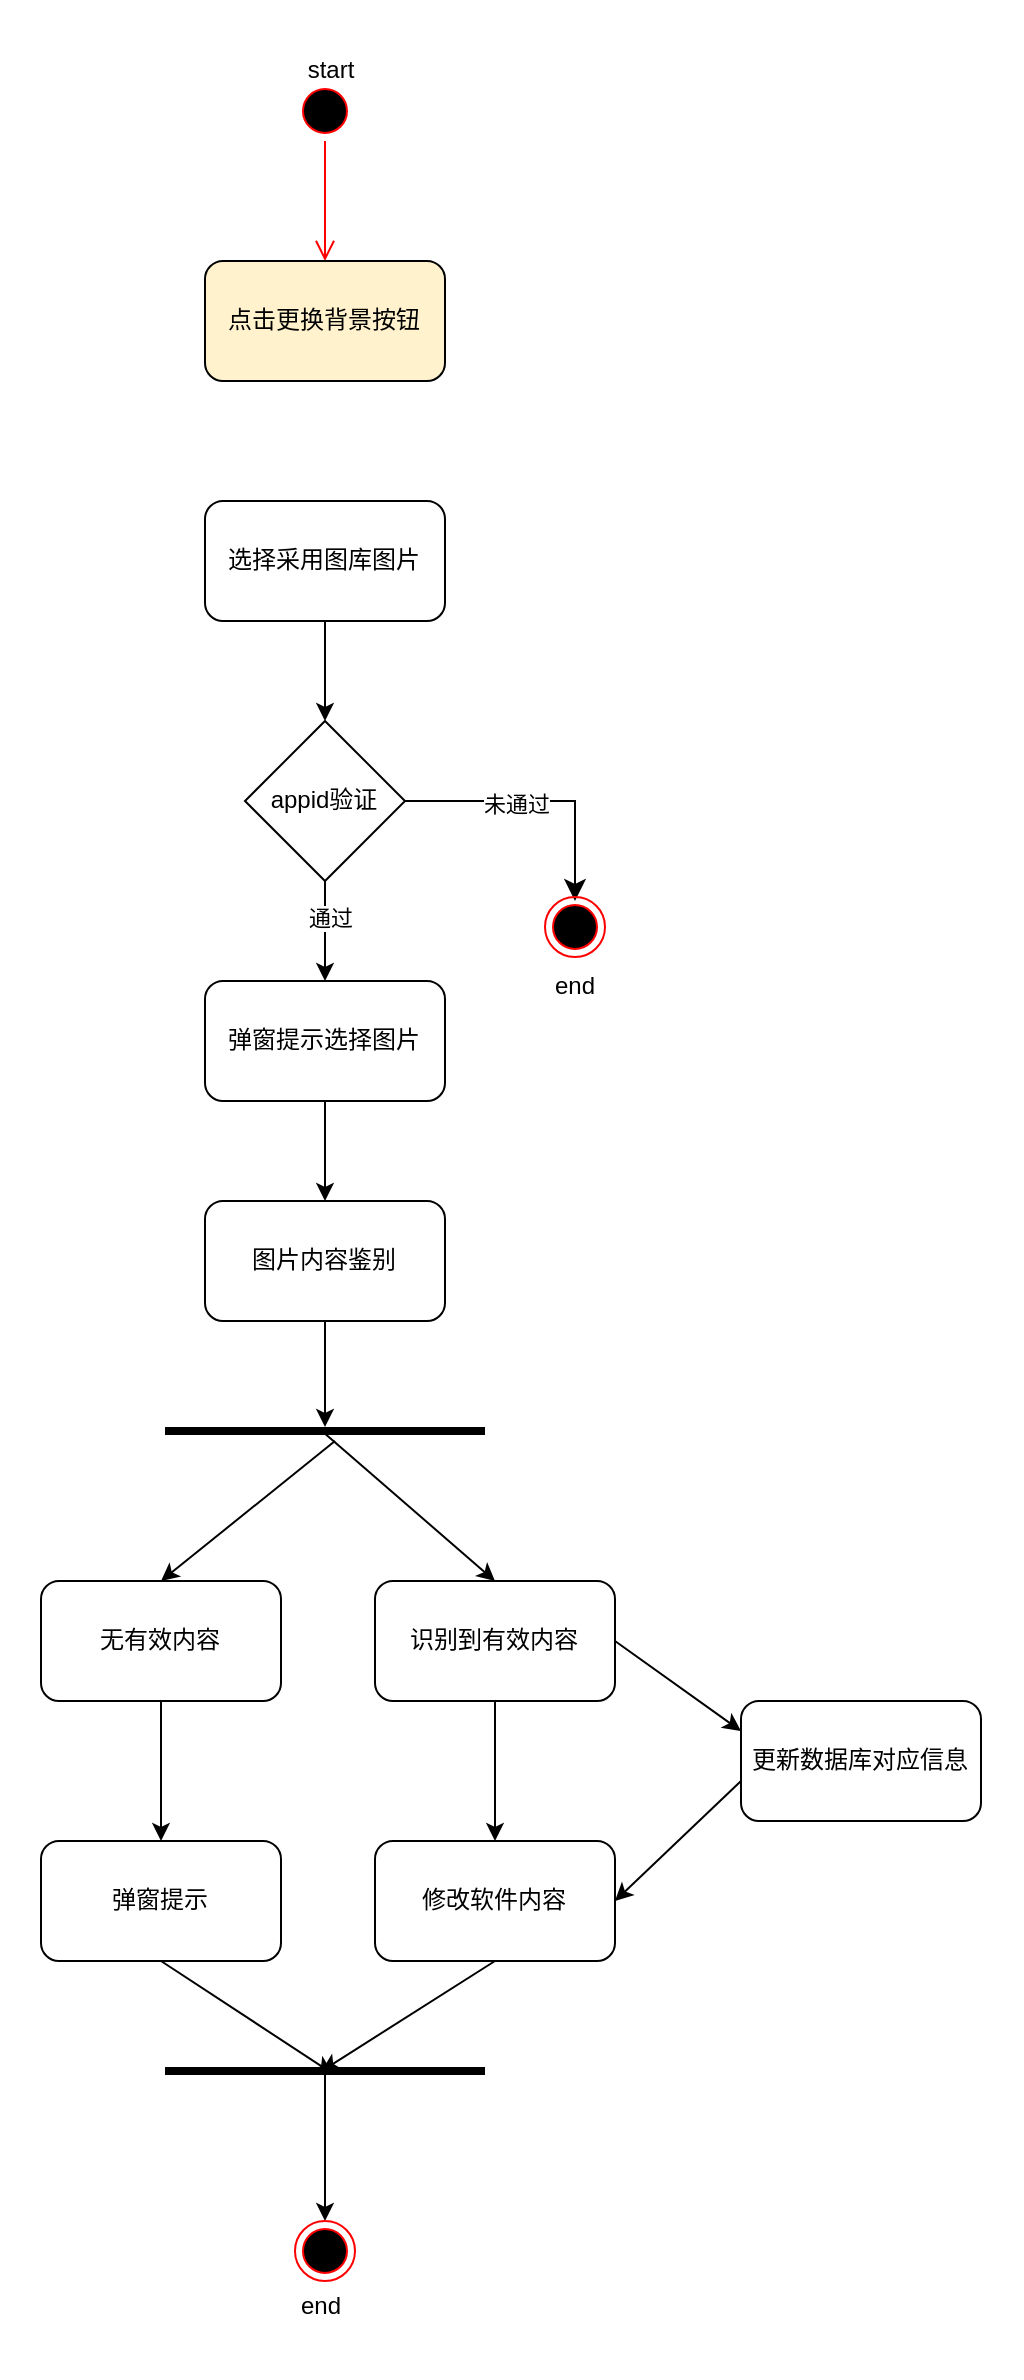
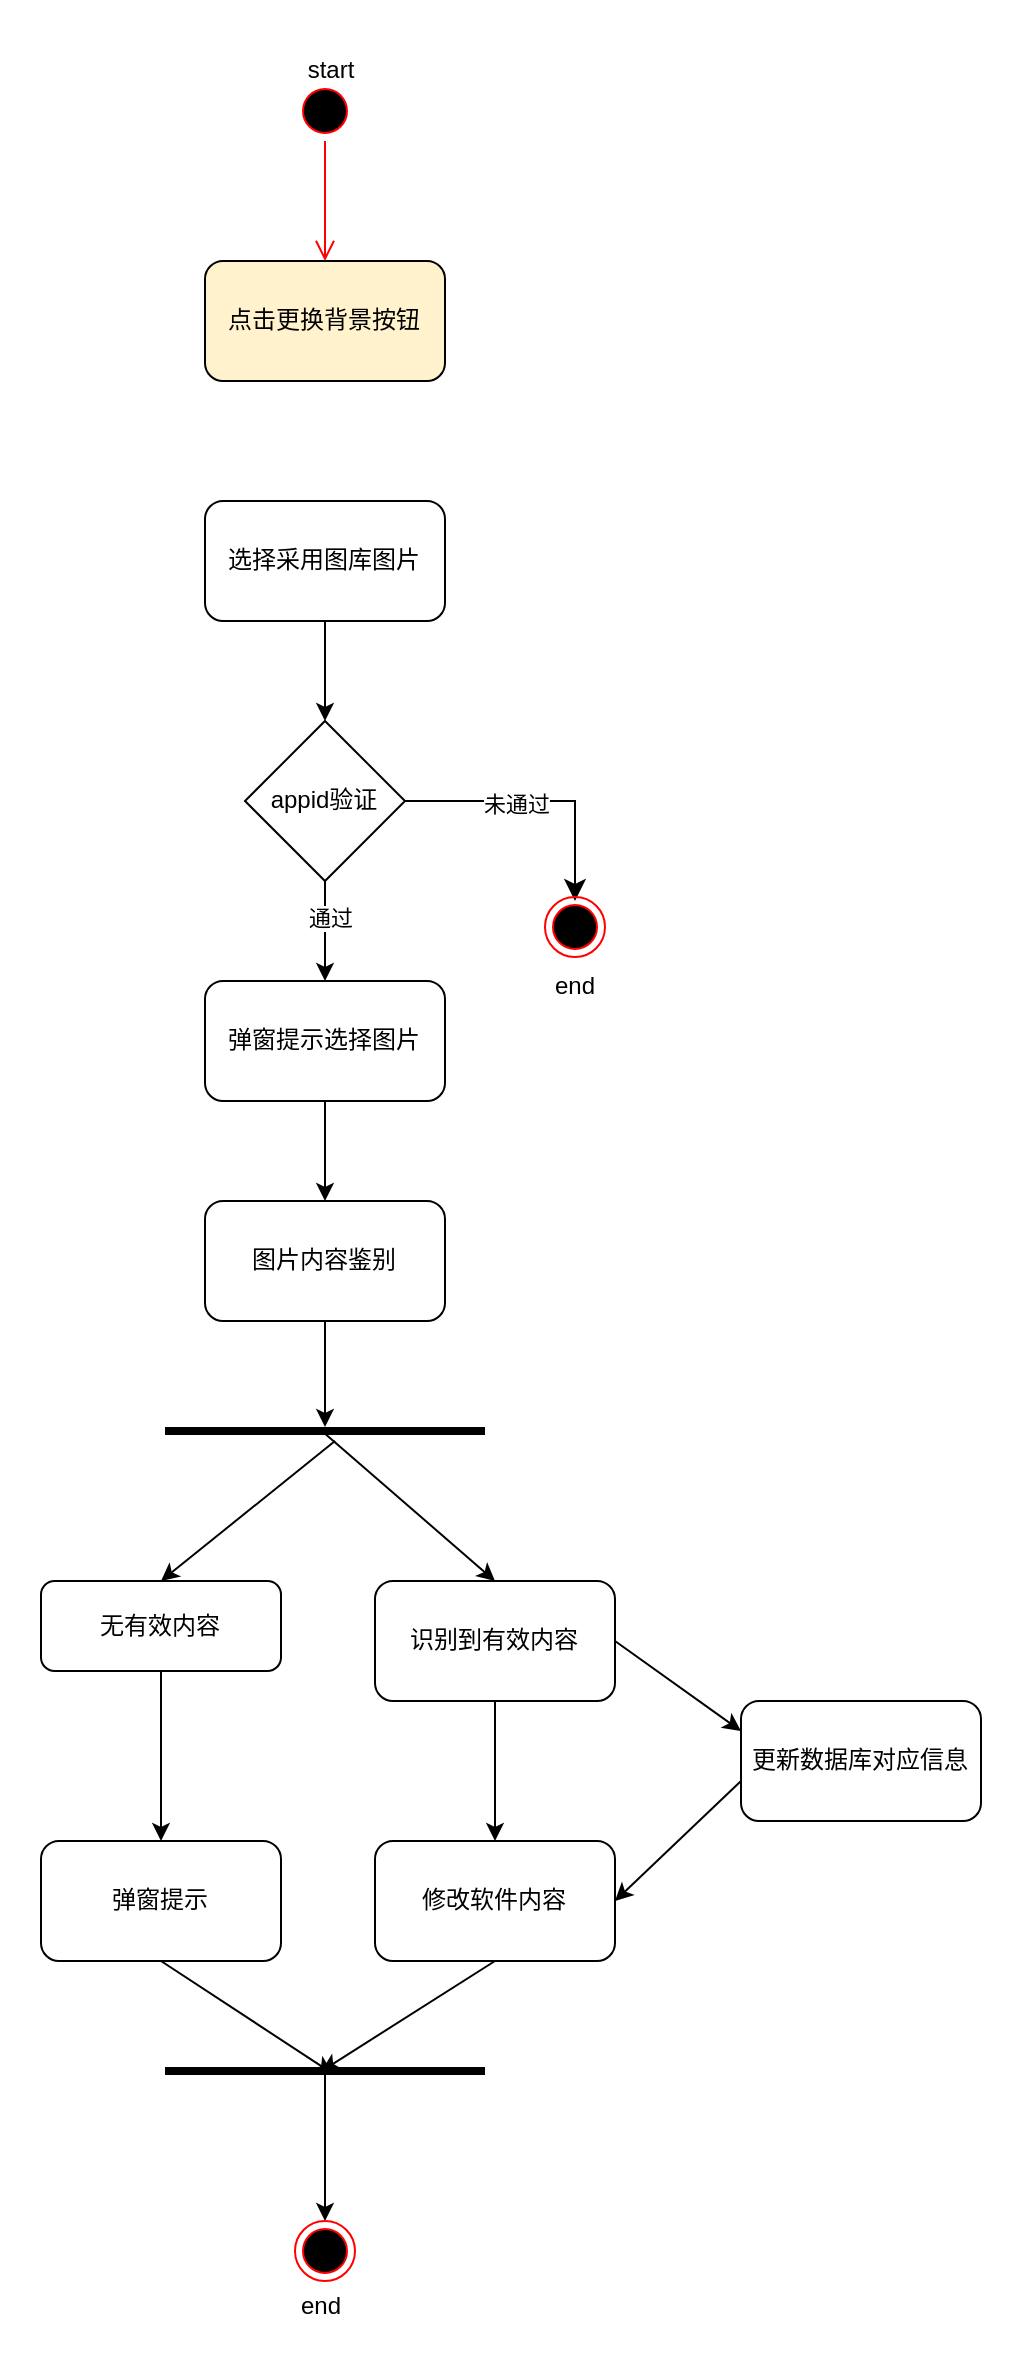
node "无有效内容": size 240x120 -> 240x90
